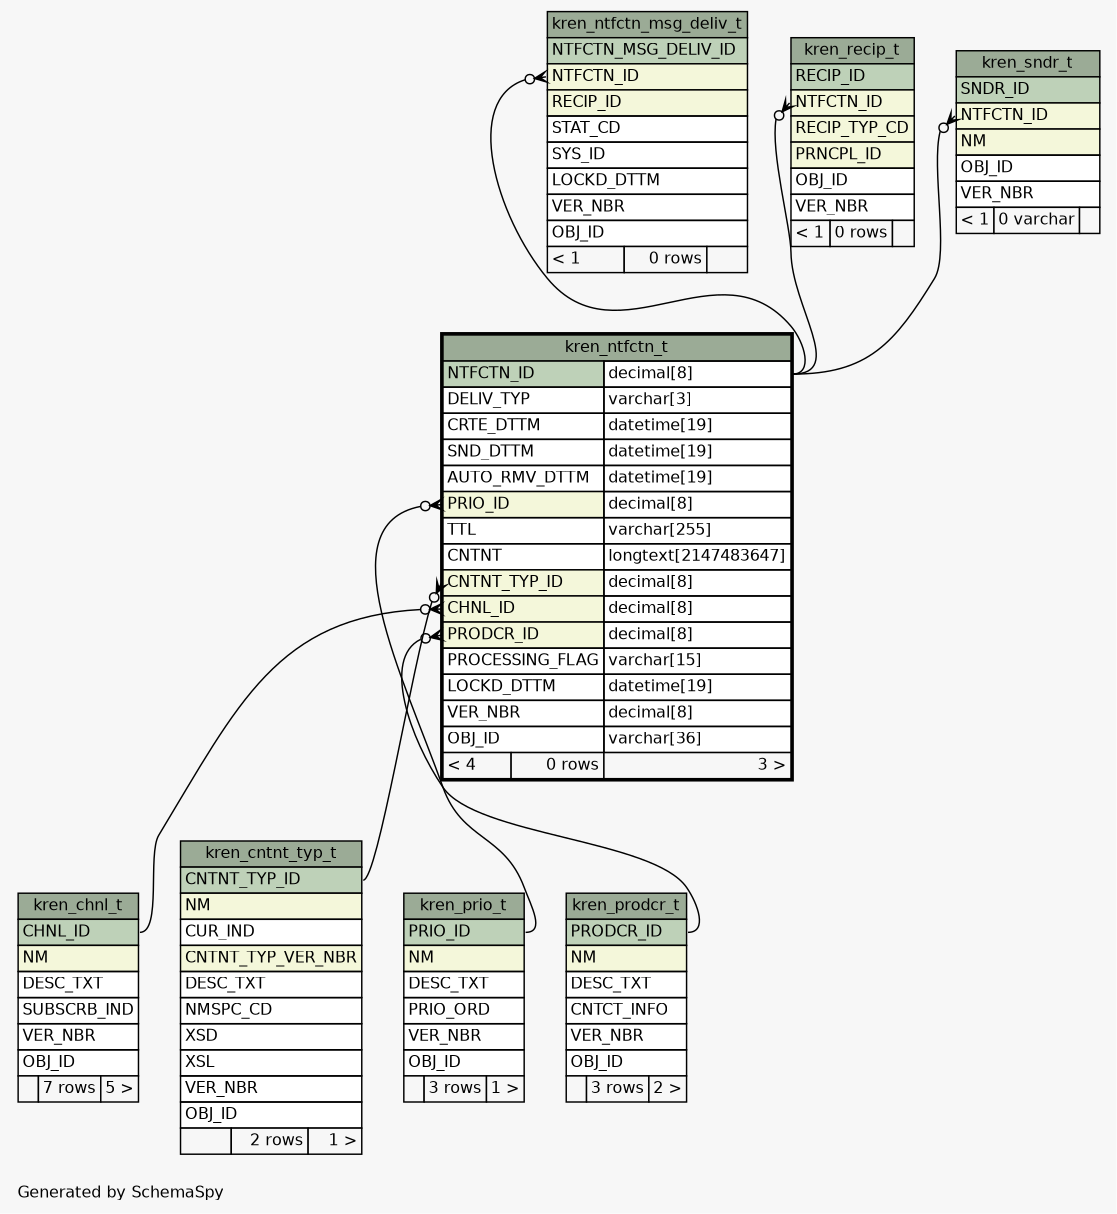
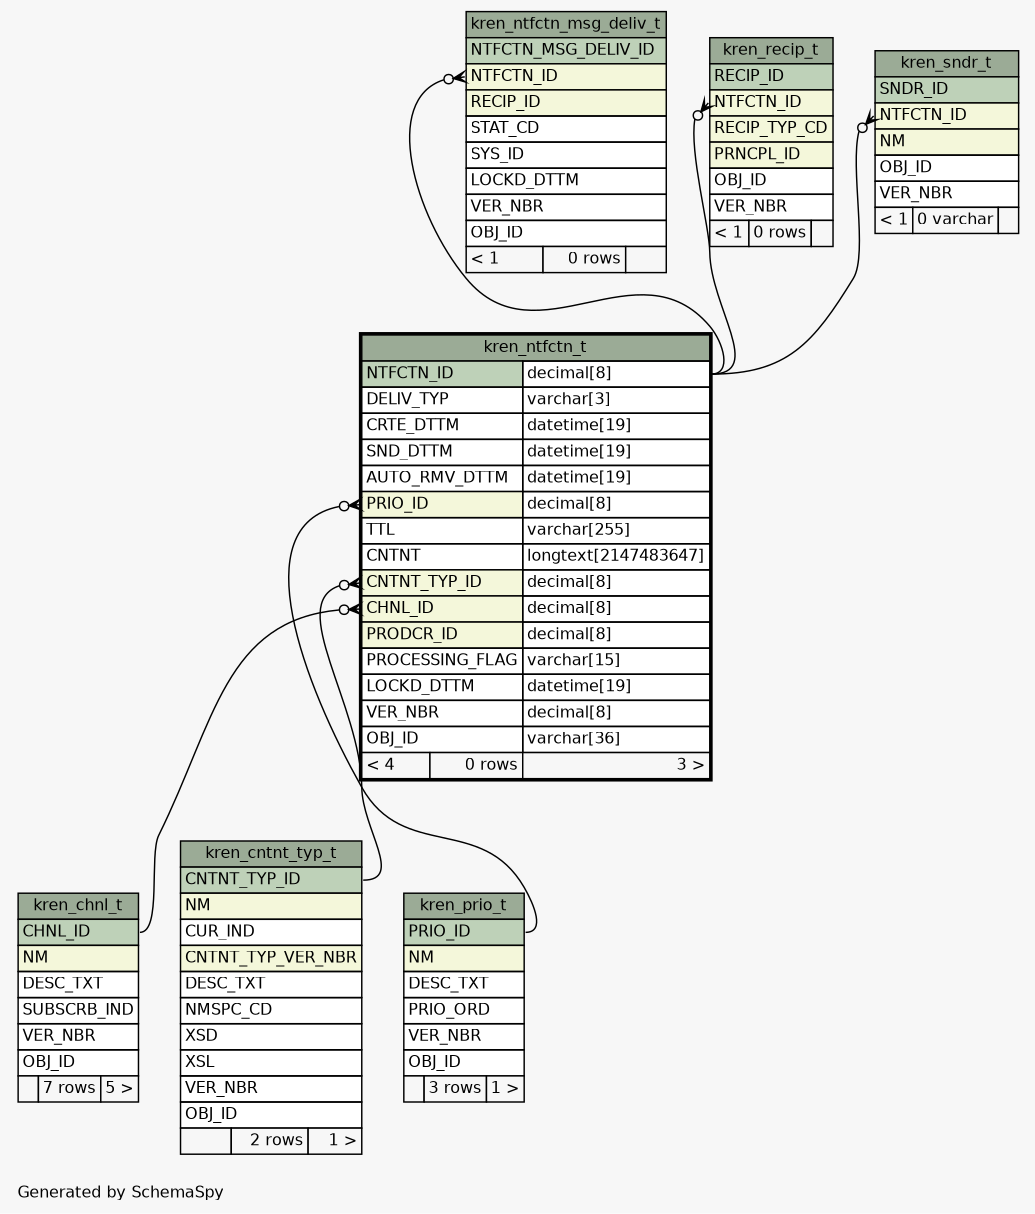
node "kren_prodcr_t": removed
